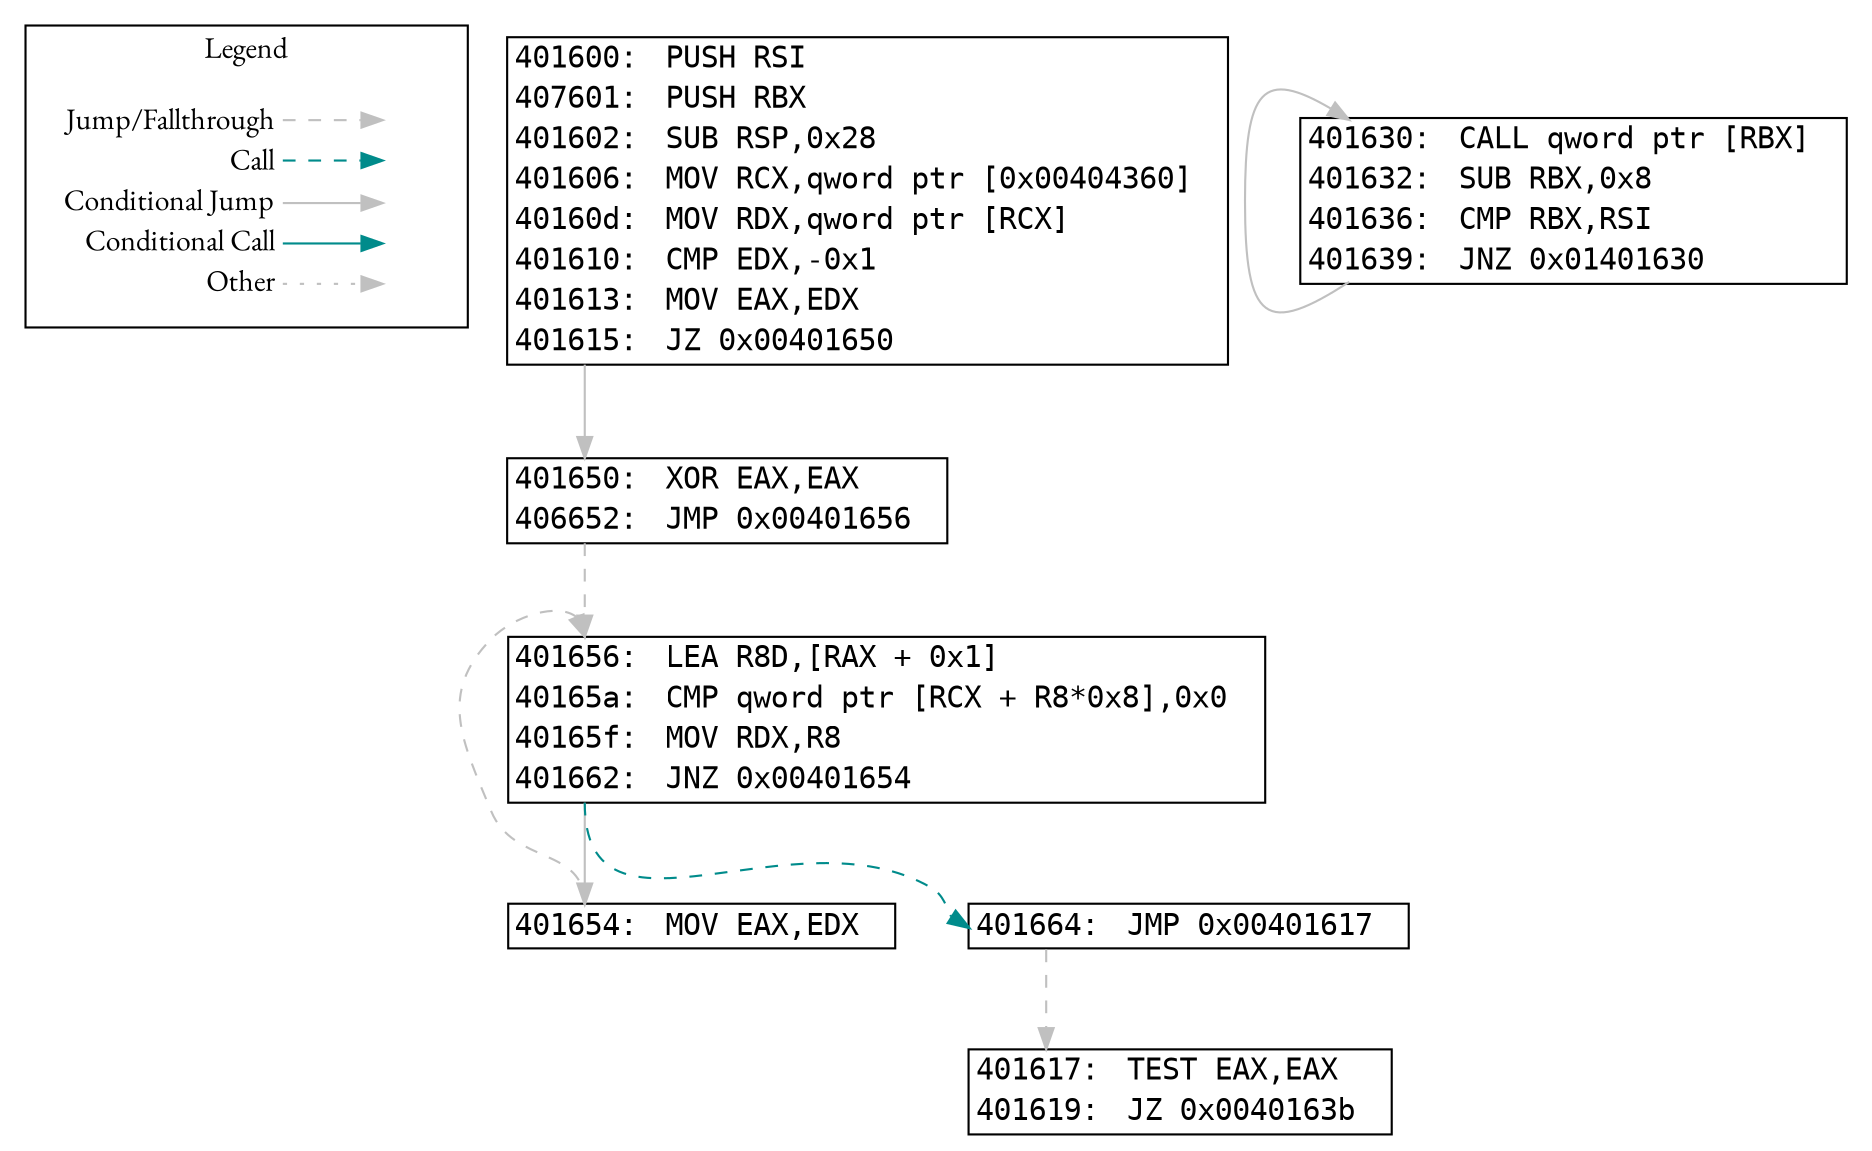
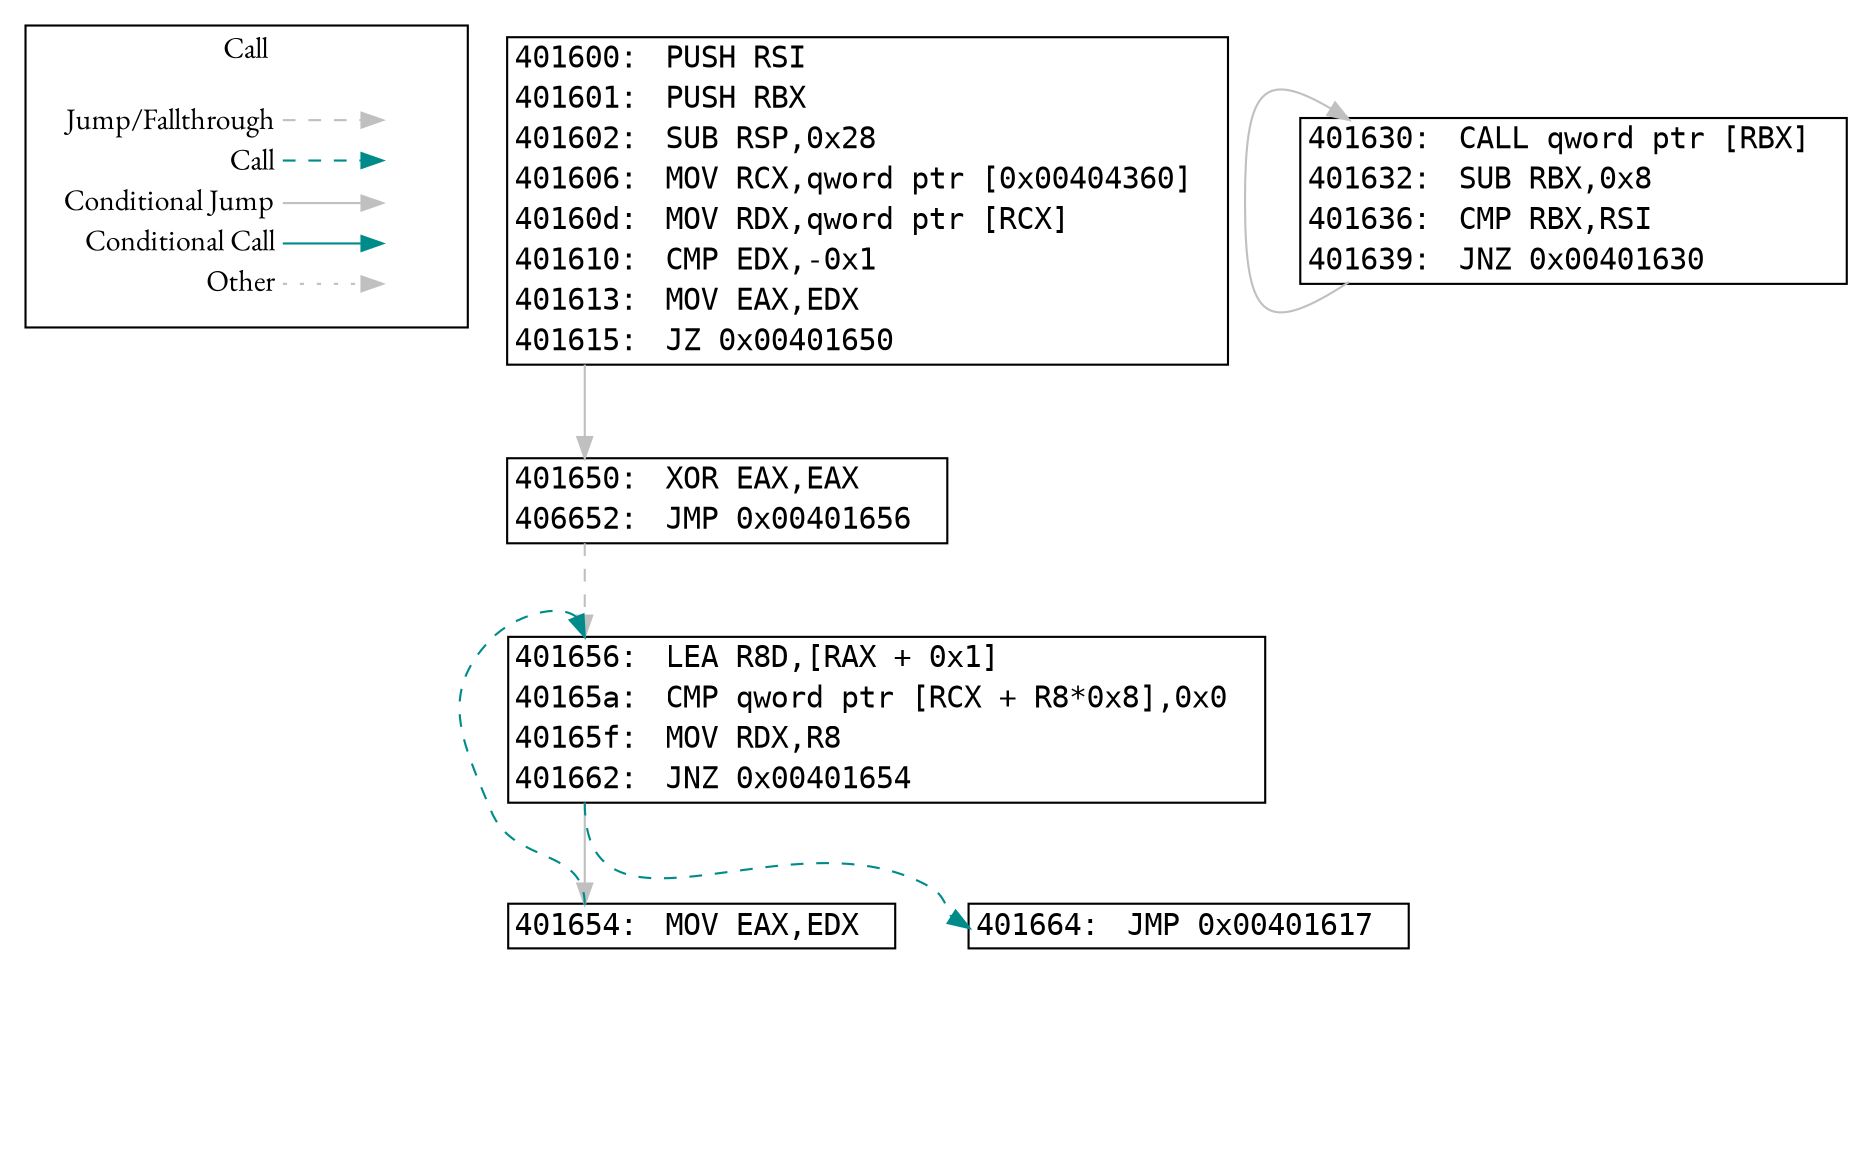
cluster "Legend": label "Legend" -> "Call"
node "401600:": text "407601:" -> "401601:"
node "401630:": text "JNZ 0x01401630" -> "JNZ 0x00401630"
edge "401654:" -> "401656:": color gray -> cyan4
node "401617:": removed
